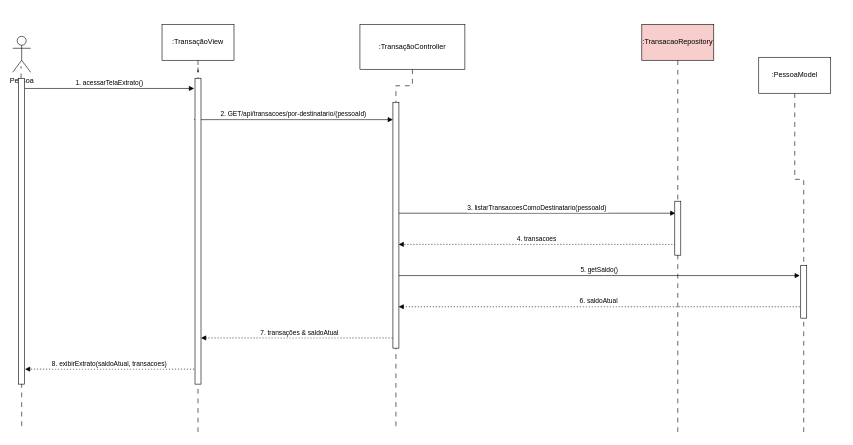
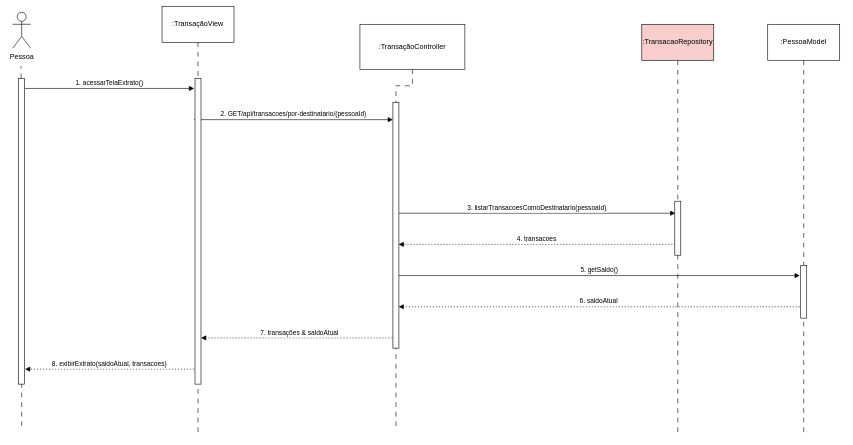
node ":TransaçãoView": moved (198, 42) -> (198, 24)
node "Pessoa": moved (21, 54) -> (21, 30)
node ":PessoaModel": moved (795, 75) -> (804, 42)
